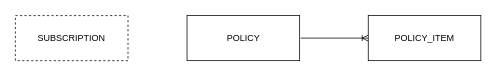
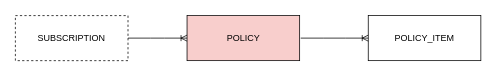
edge "SUBSCRIPTION" -> "POLICY": added
node "POLICY": fillcolor #ffffff -> #f8cecc
